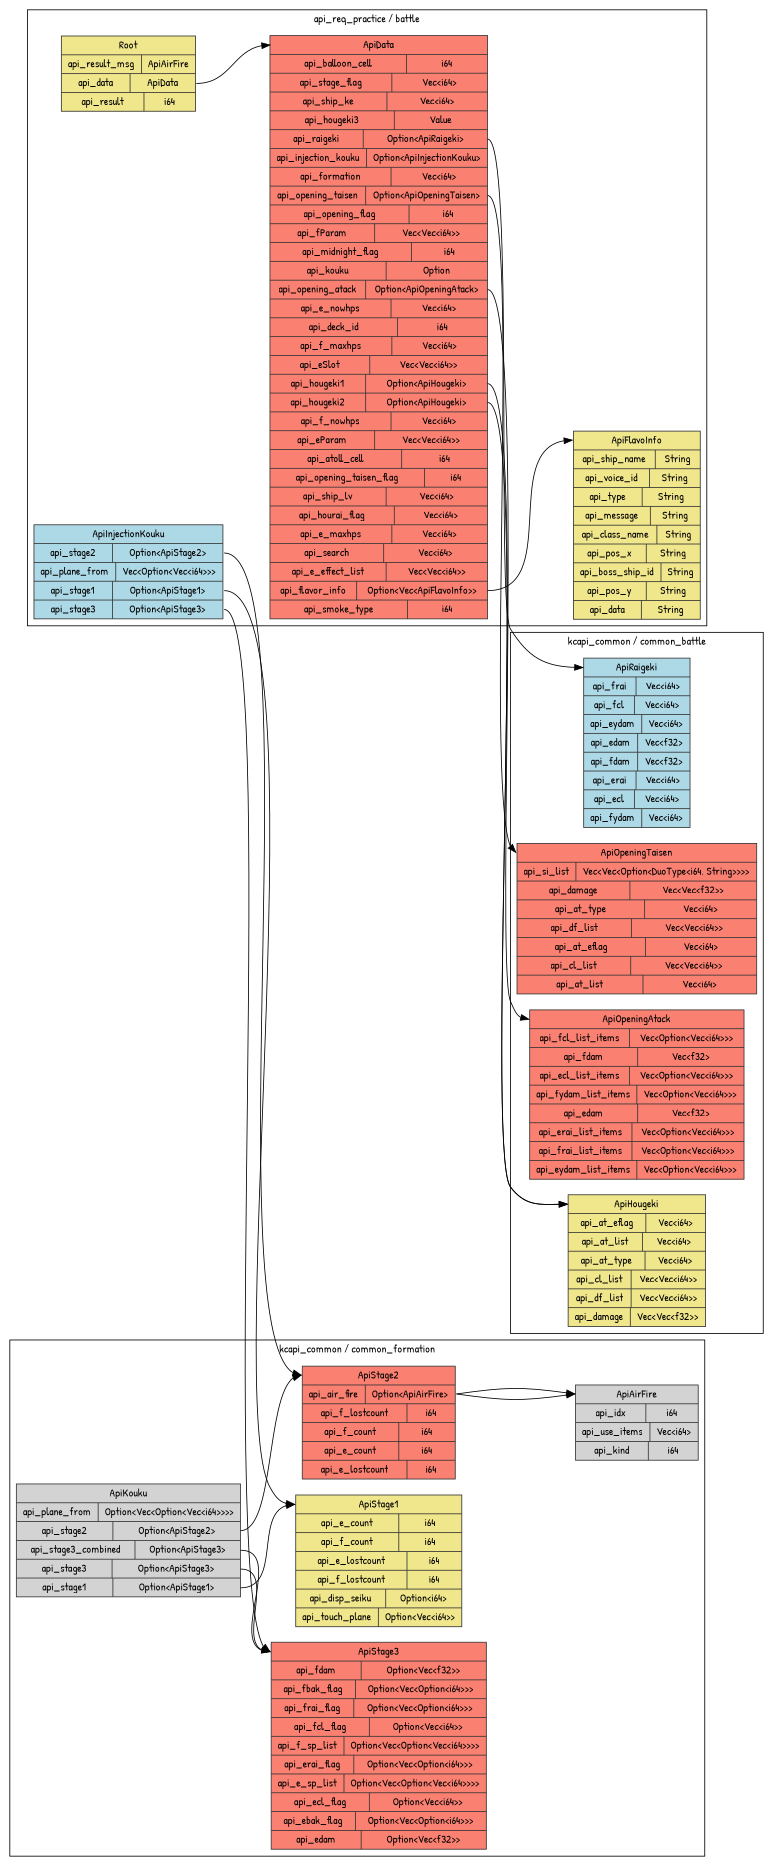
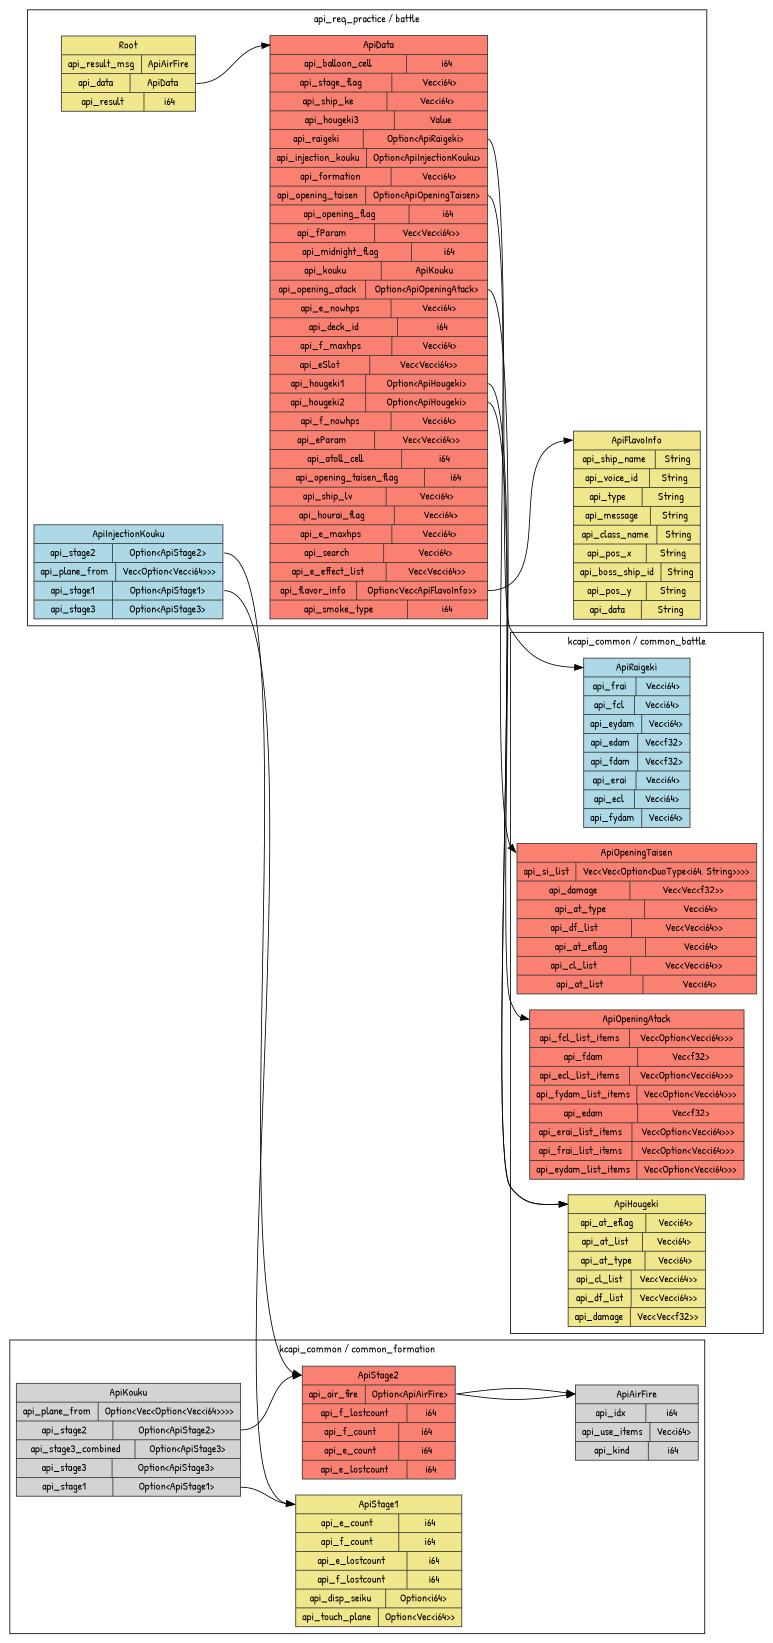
node "ApiData": text "Option" -> "ApiKouku"
node "ApiStage3": removed
